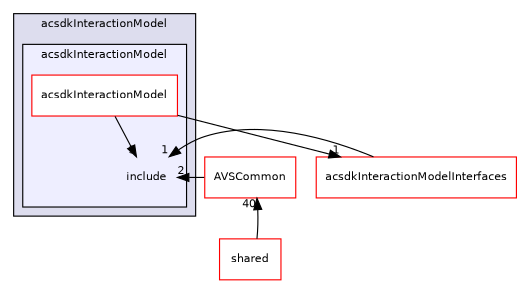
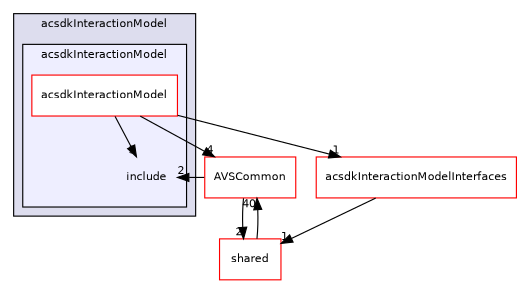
edge "acsdkInteractionModelInterfaces" -> "include": now "acsdkInteractionModelInterfaces" -> "shared"
edge "acsdkInteractionModel" -> "AVSCommon": added
edge "AVSCommon" -> "shared": added
